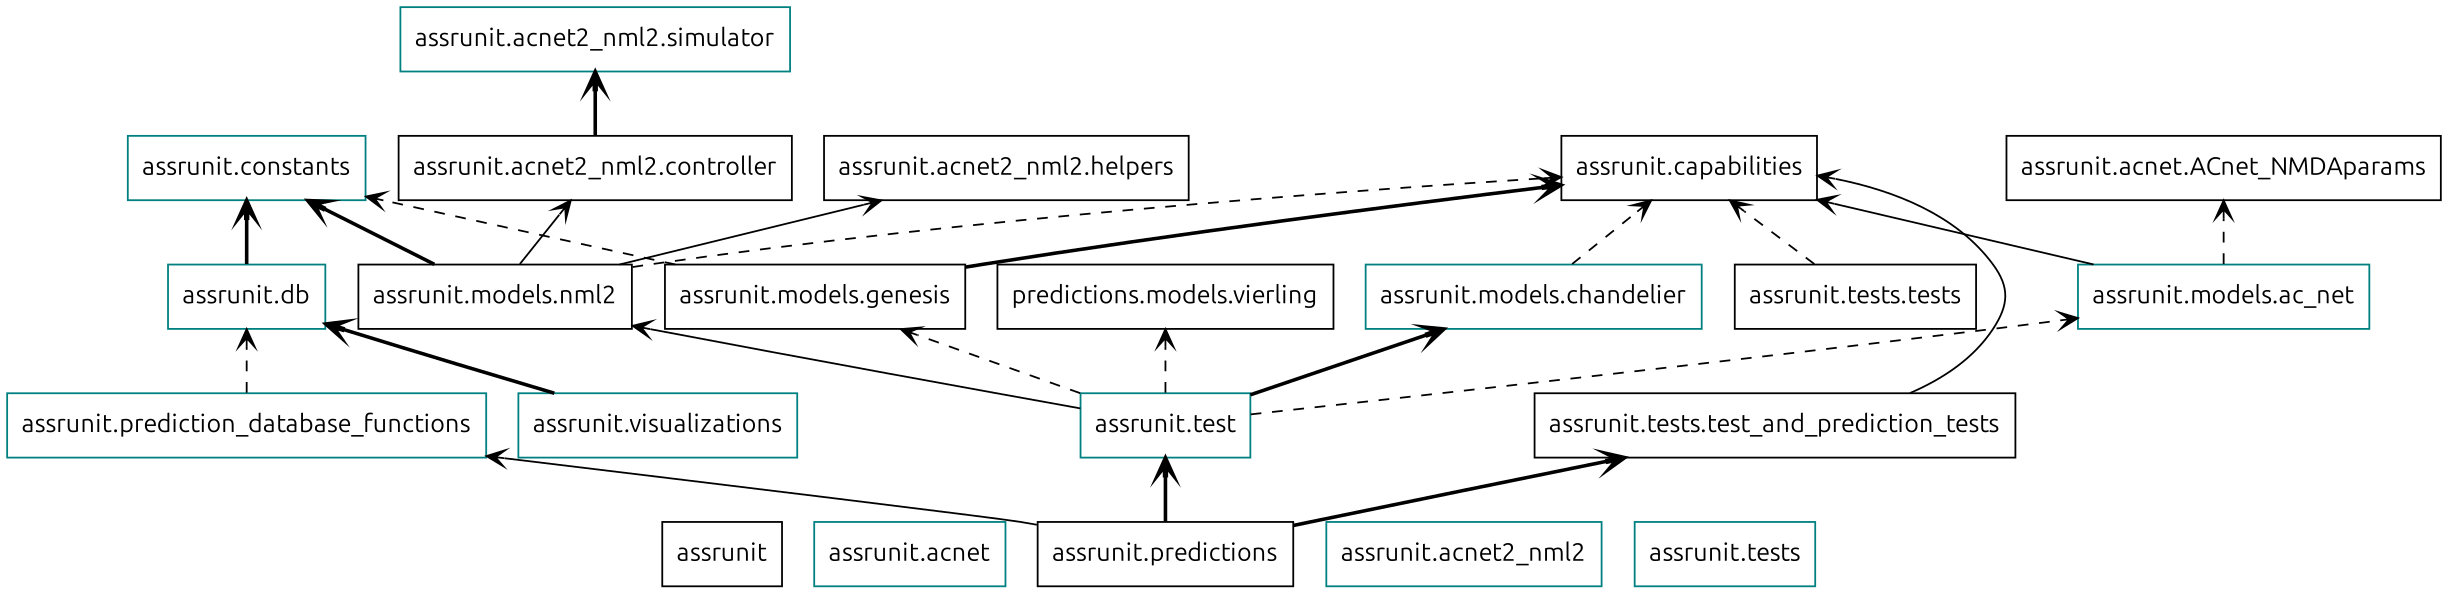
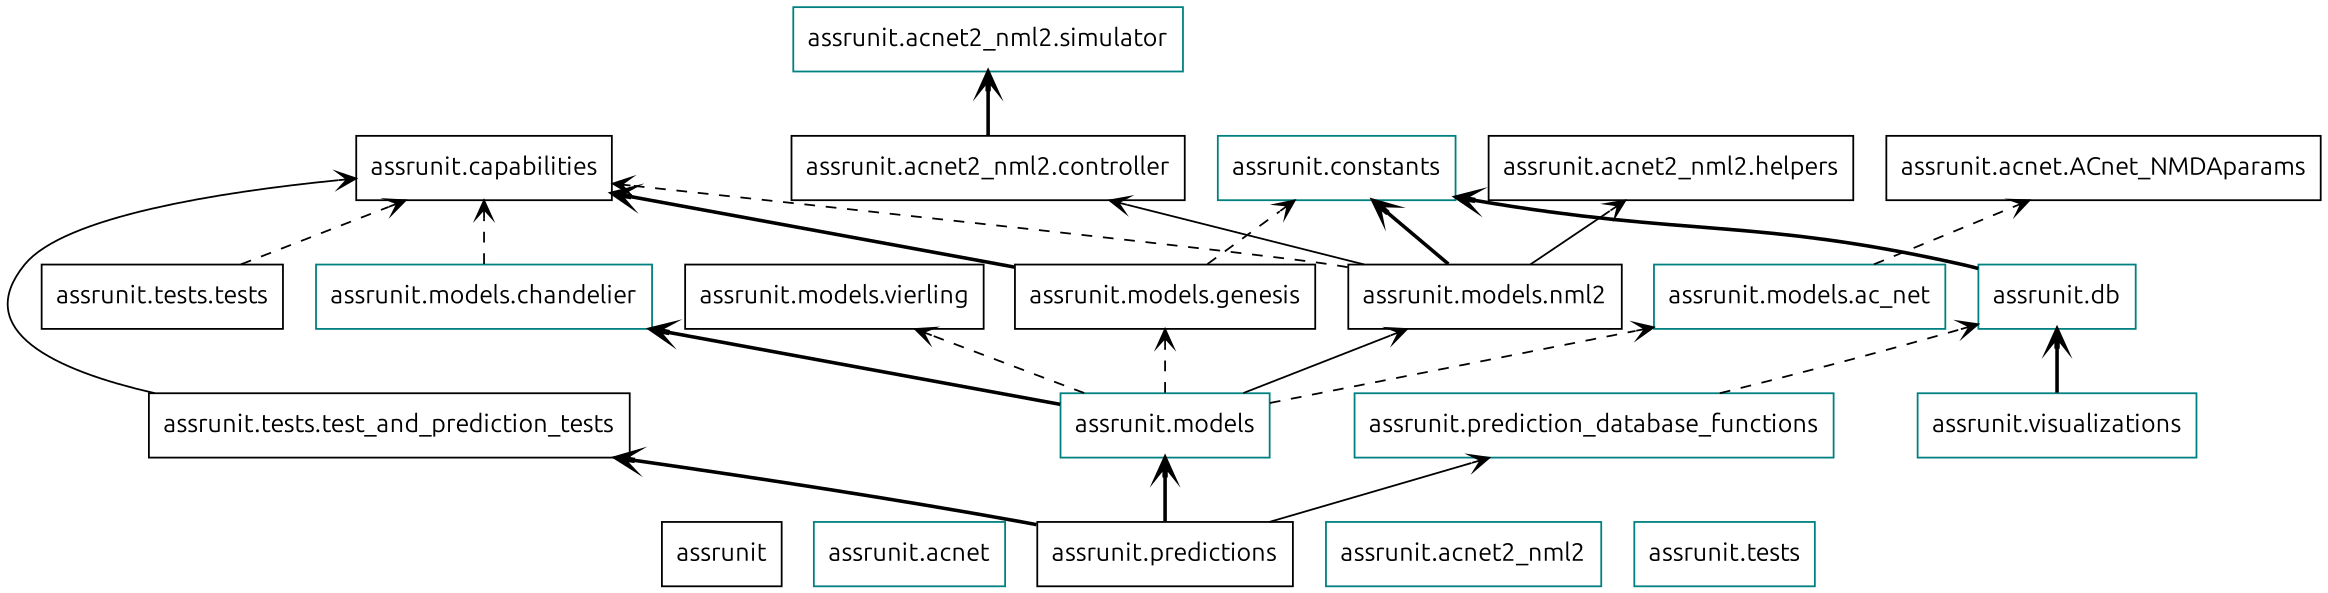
edge "assrunit.models.ac_net" -> "assrunit.capabilities": removed
node "predictions.models.vierling": label "predictions.models.vierling" -> "assrunit.models.vierling"
node "assrunit.test": label "assrunit.test" -> "assrunit.models"
